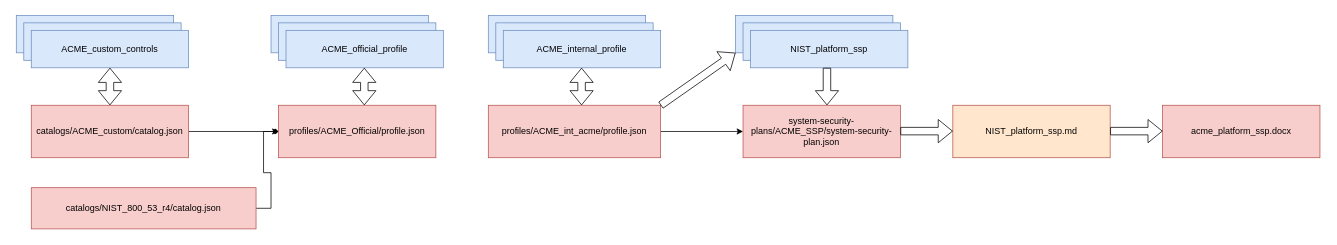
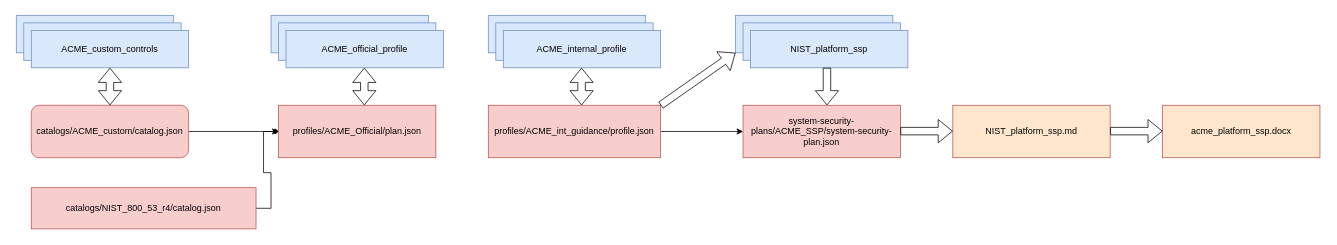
node "catalogs/ACME_custom/catalog.json": shape rectangle -> rounded rectangle
node "profiles/ACME_Official/profile.json": label "profiles/ACME_Official/profile.json" -> "profiles/ACME_Official/plan.json"
node "profiles/ACME_int_acme/profile.json": label "profiles/ACME_int_acme/profile.json" -> "profiles/ACME_int_guidance/profile.json"
node "acme_platform_ssp.docx": fillcolor #f8cecc -> #ffe6cc
